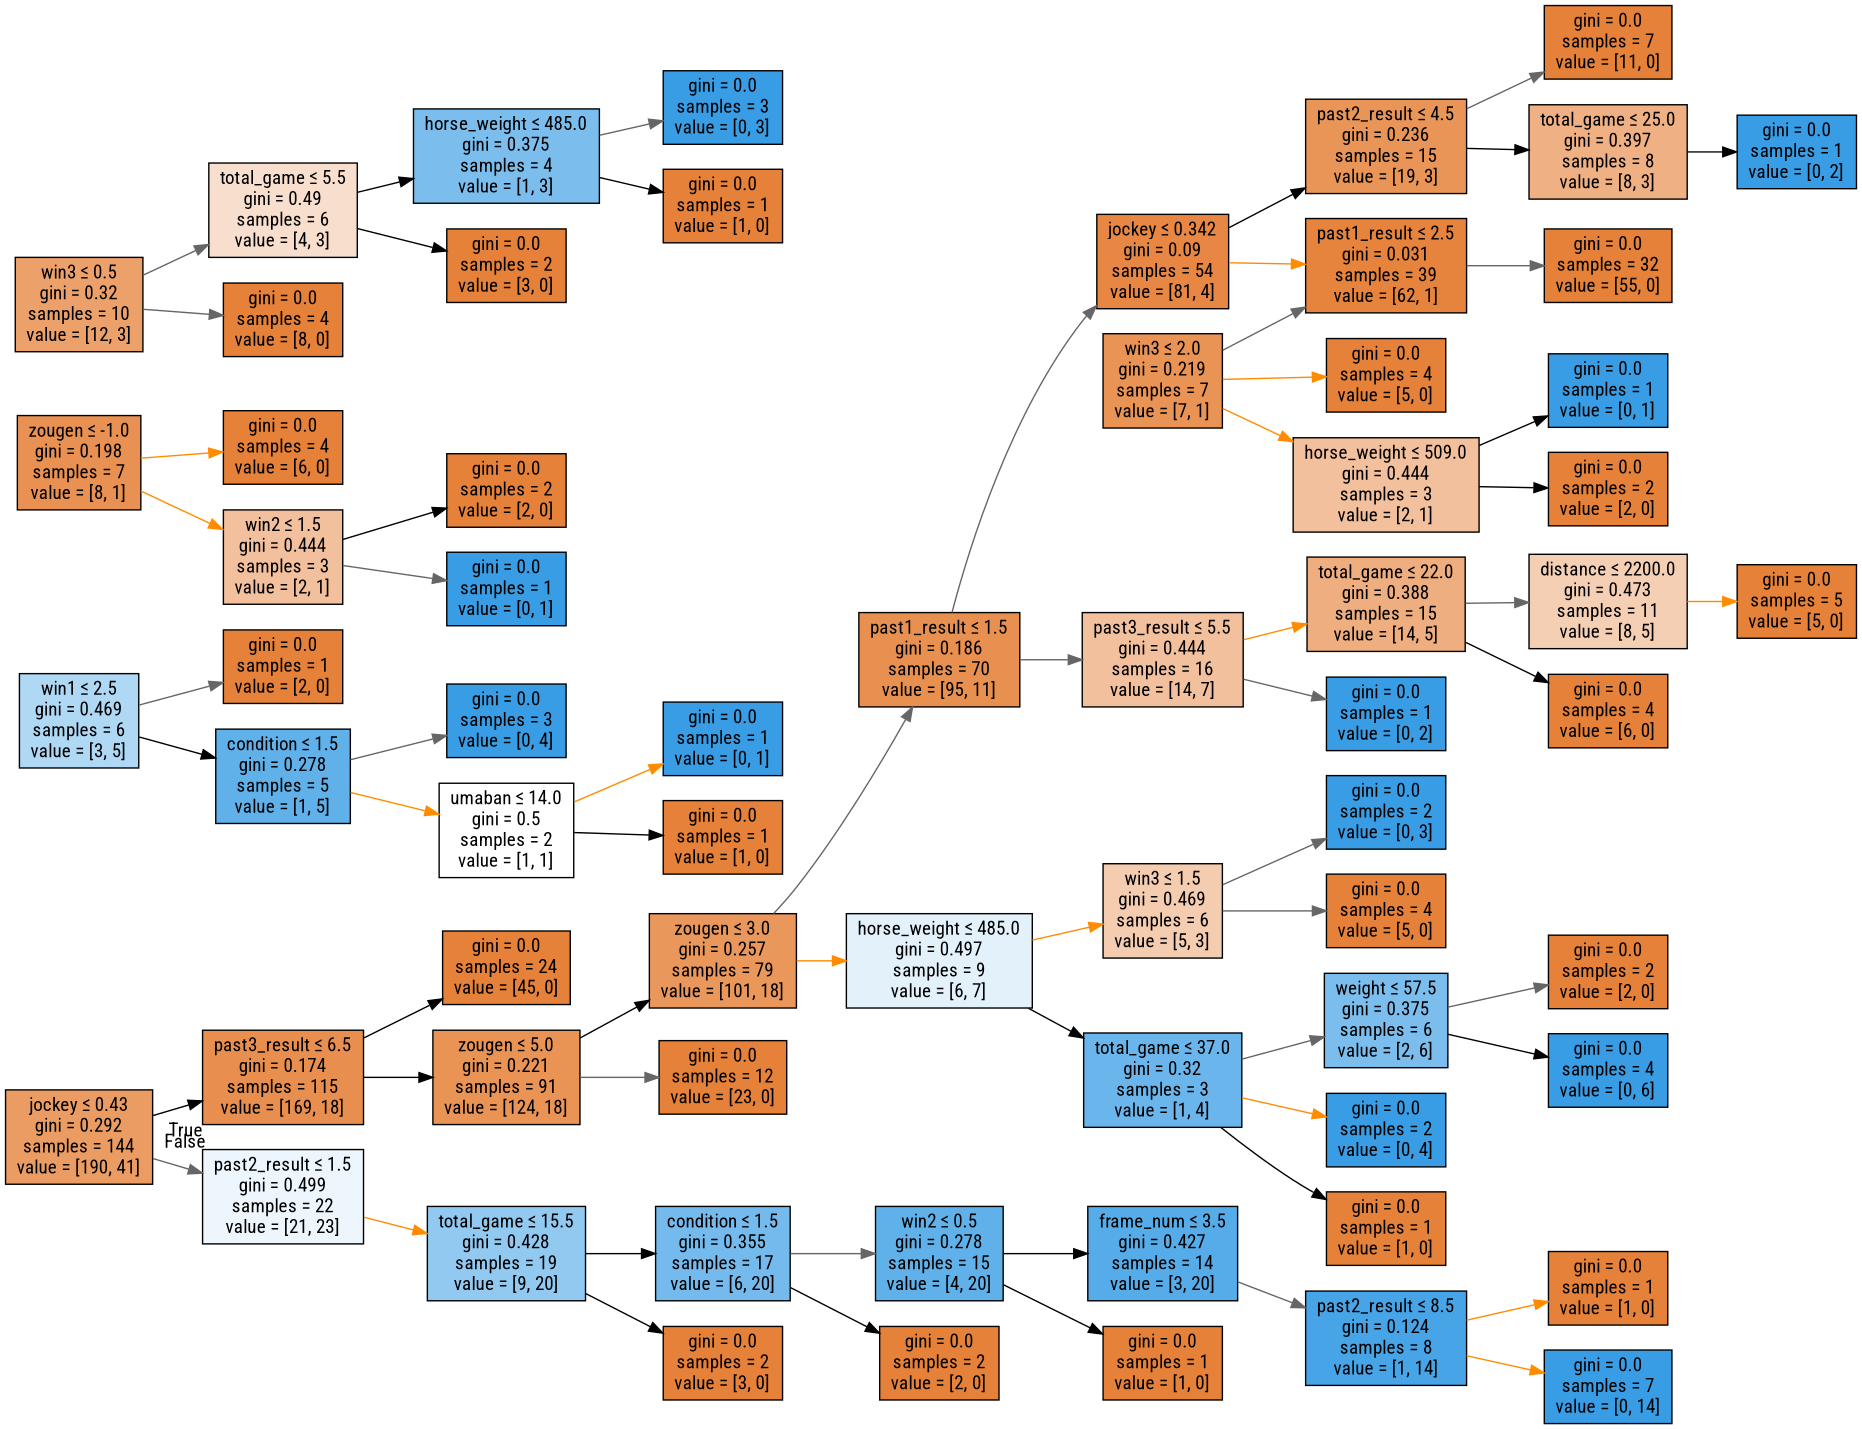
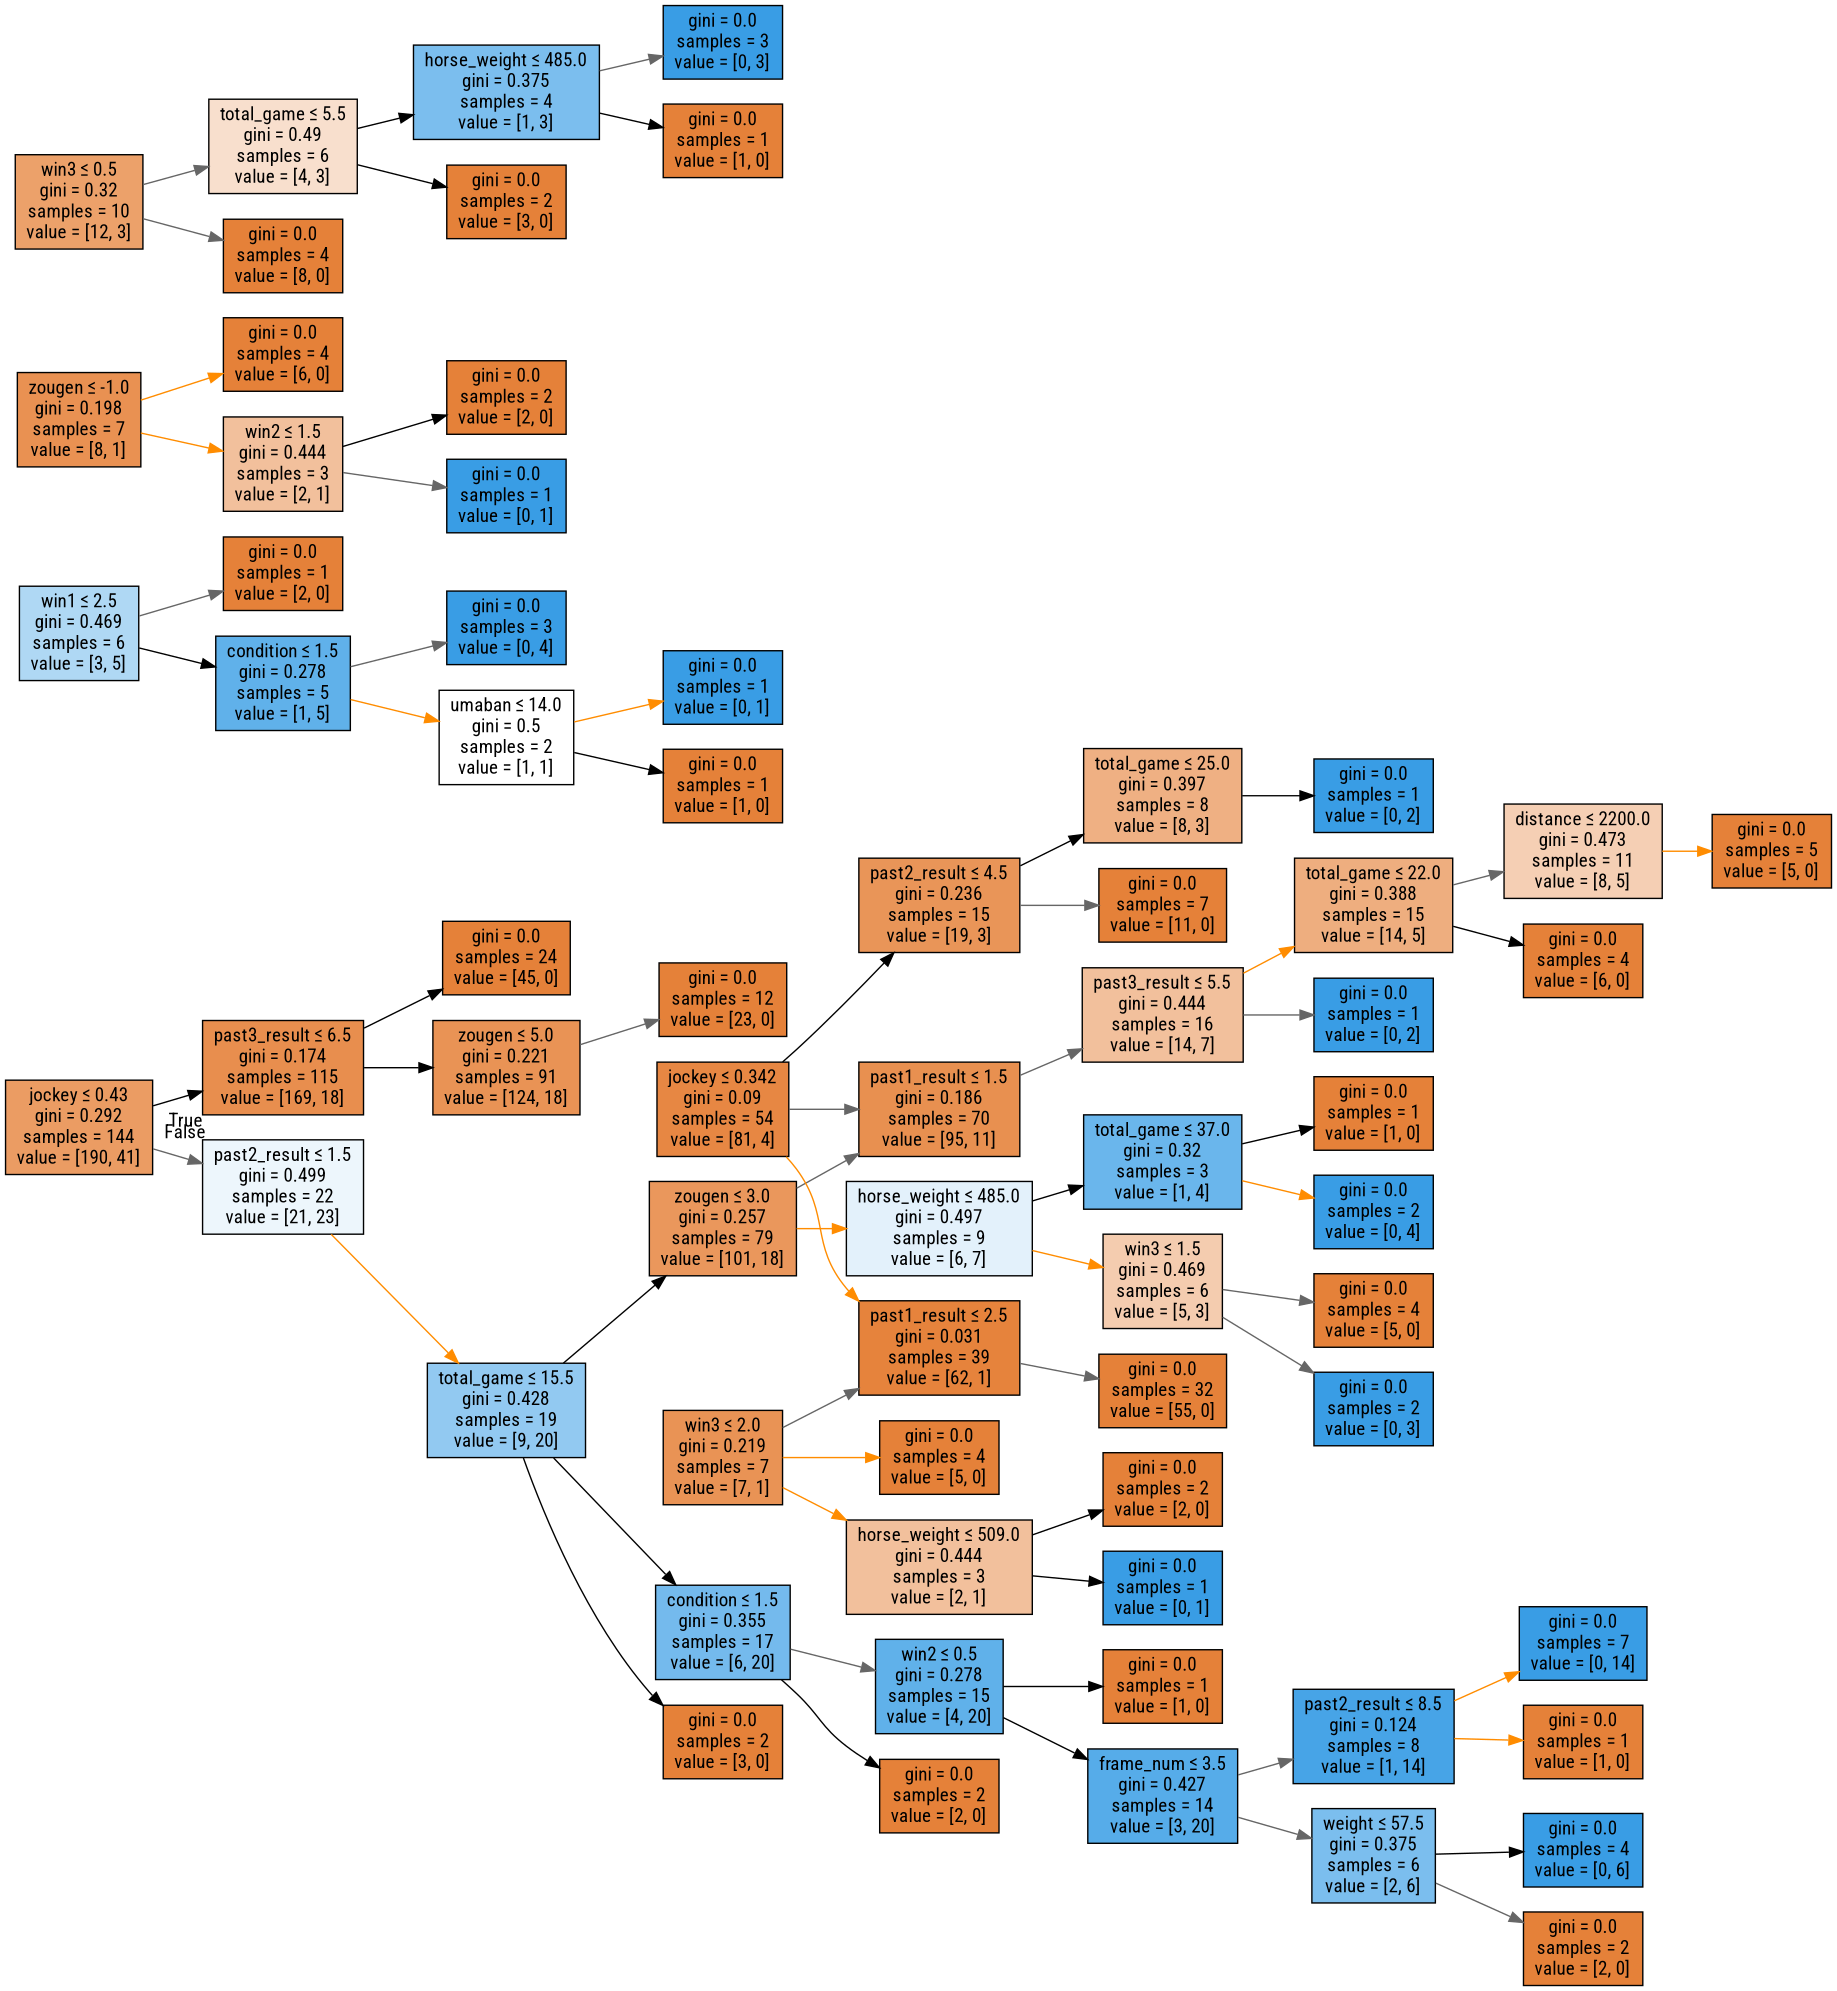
edge "past1_result ≤ 1.5" -> "jockey ≤ 0.342": reversed
edge "zougen ≤ 5.0" -> "zougen ≤ 3.0": now "total_game ≤ 15.5" -> "zougen ≤ 3.0"
edge "total_game ≤ 37.0" -> "weight ≤ 57.5": now "frame_num ≤ 3.5" -> "weight ≤ 57.5"
